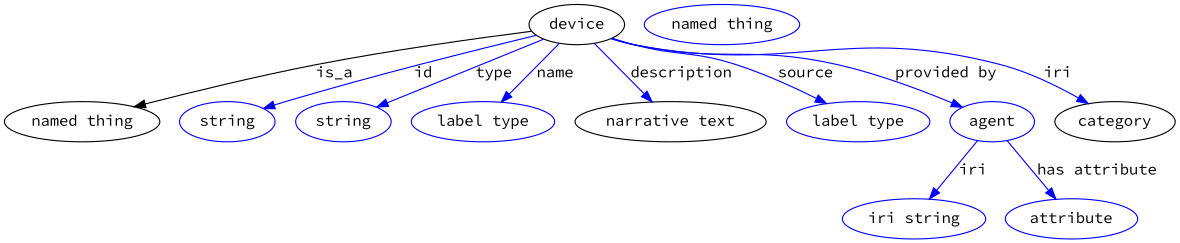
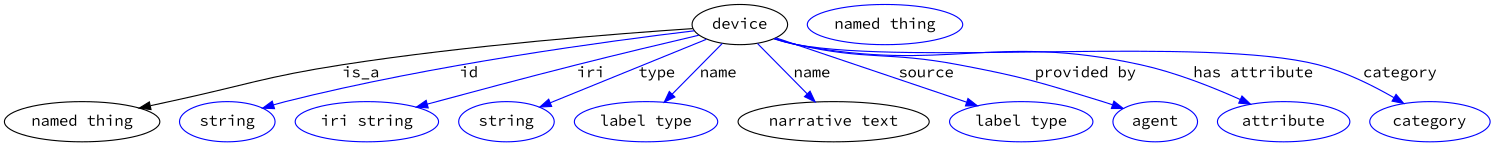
edge "device" -> "narrative text": label "description" -> "name"
edge "device" -> "category": label "iri" -> "category"
node "category": color black -> blue
edge "agent" -> "iri string": now "device" -> "iri string"
edge "agent" -> "attribute": now "device" -> "attribute"
